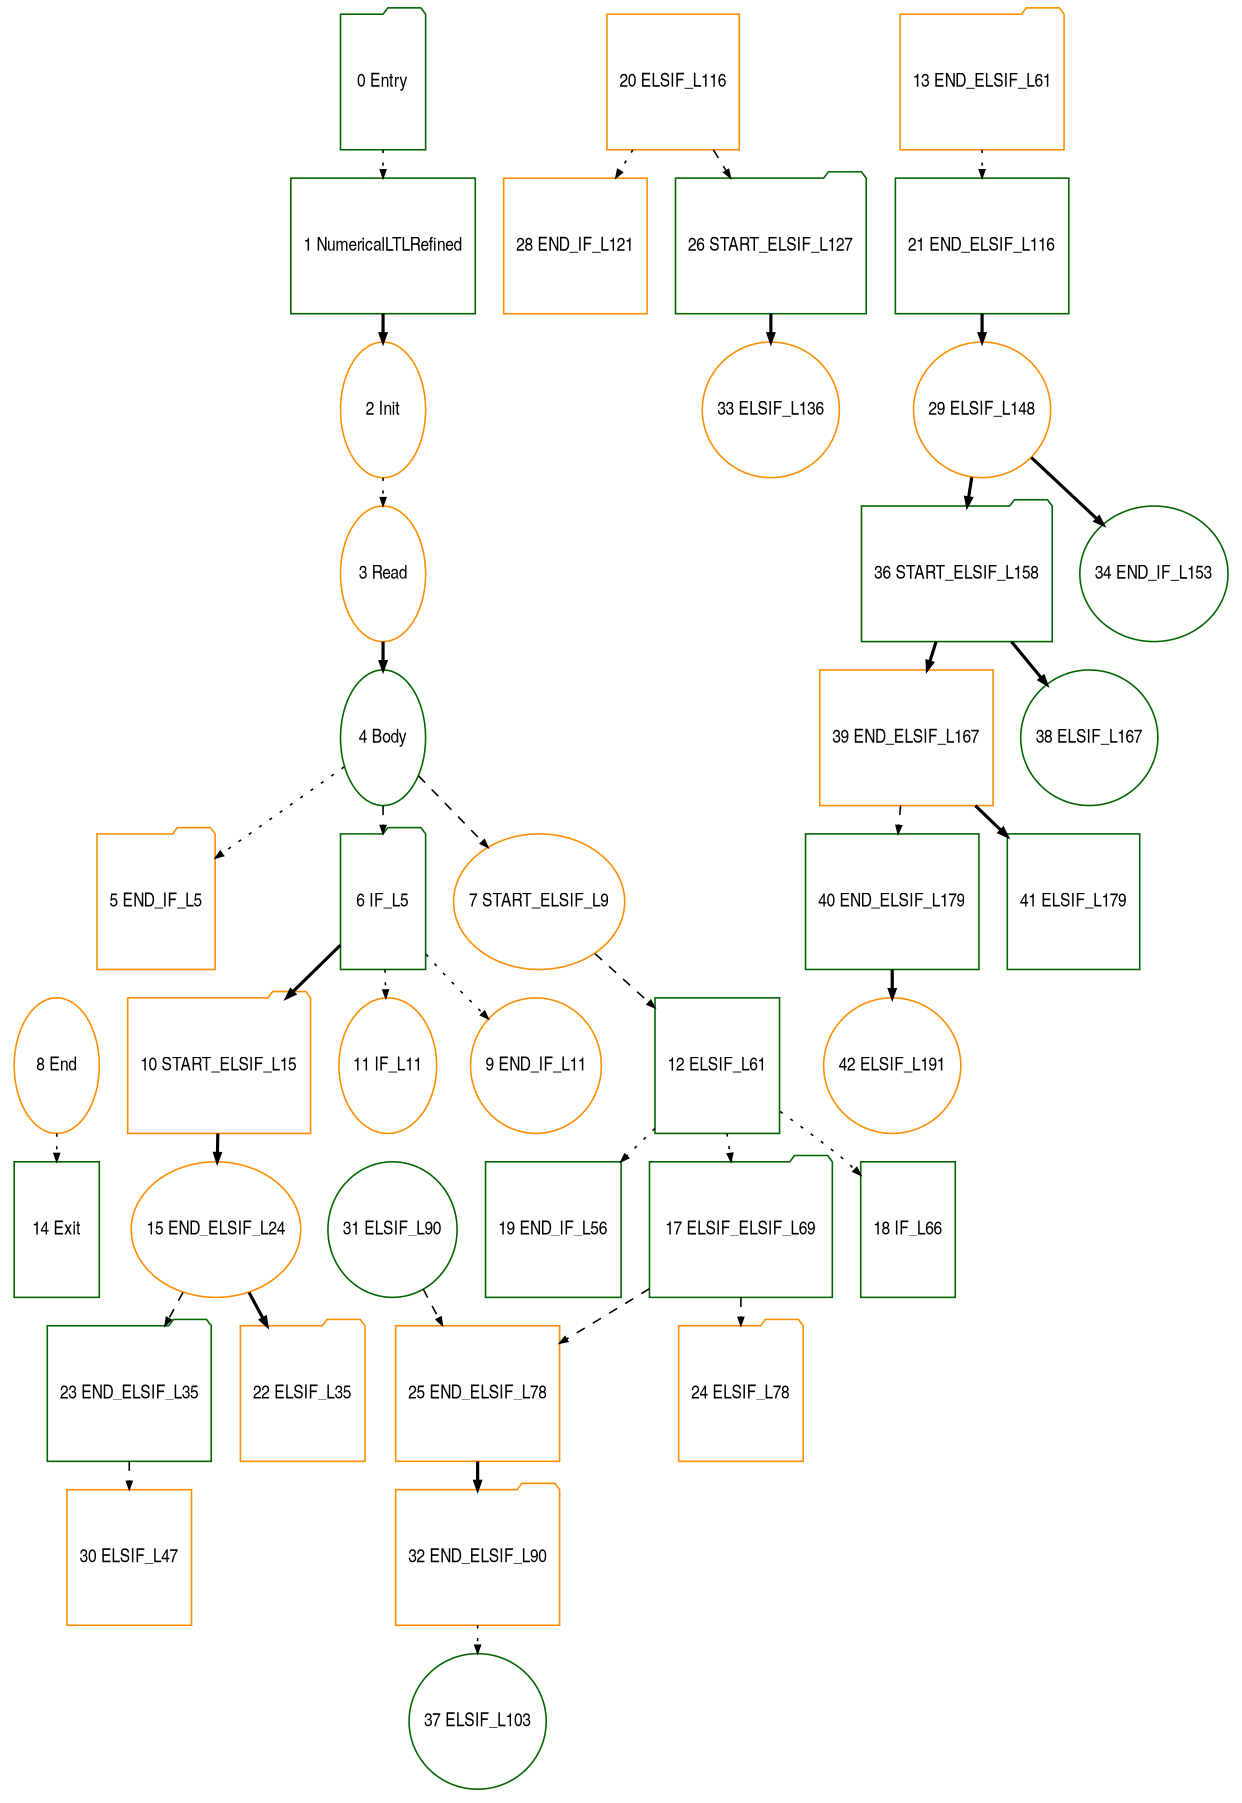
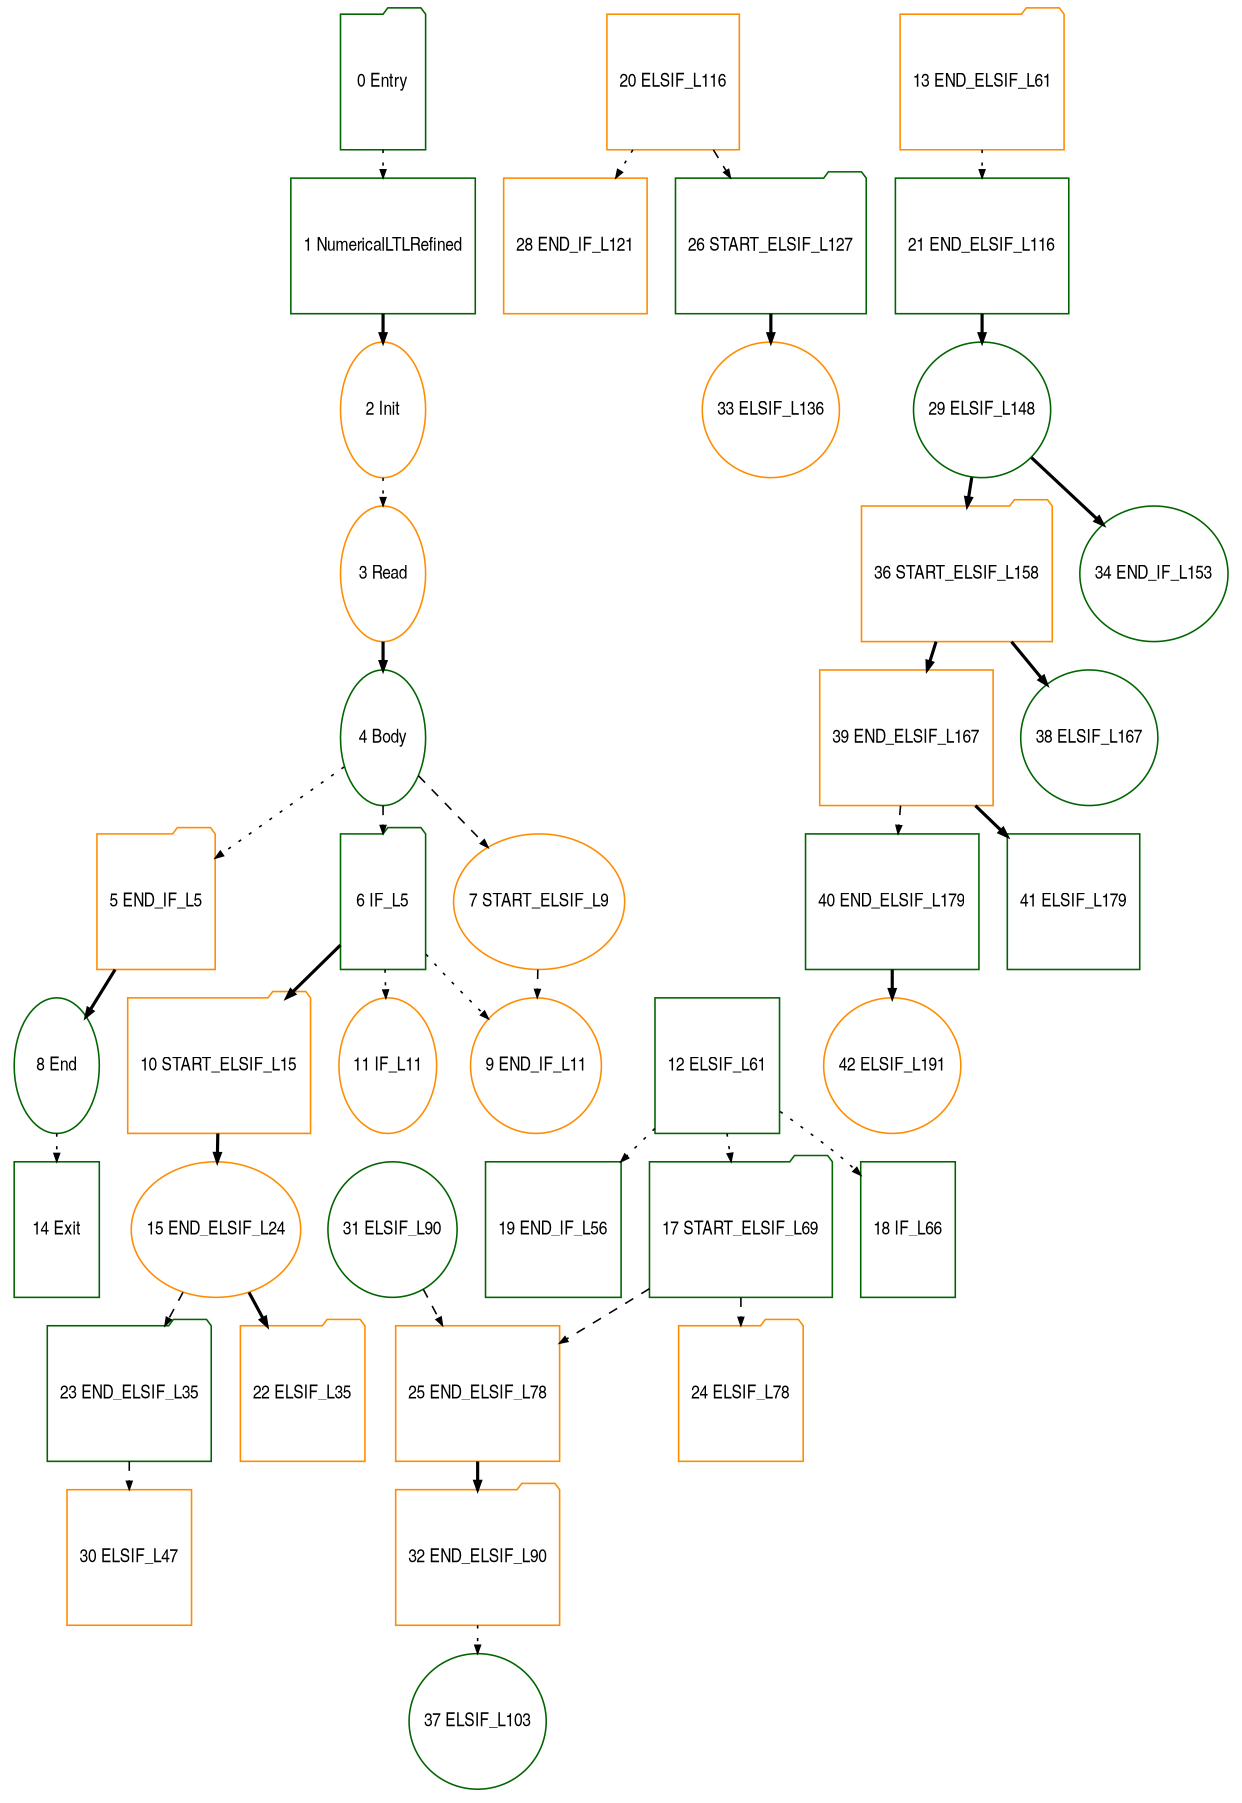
node "29 ELSIF_L148": color darkorange -> darkgreen
node "36 START_ELSIF_L158": color darkgreen -> darkorange
edge "7 START_ELSIF_L9" -> "12 ELSIF_L61": now "7 START_ELSIF_L9" -> "9 END_IF_L11"
edge "5 END_IF_L5" -> "8 End": added
node "8 End": color darkorange -> darkgreen
node "17 ELSIF_ELSIF_L69": label "17 ELSIF_ELSIF_L69" -> "17 START_ELSIF_L69"
